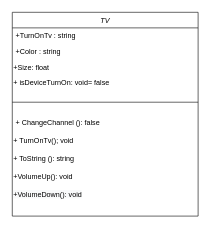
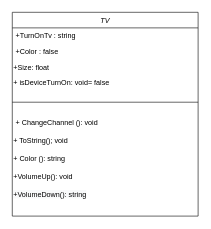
node "+Color : string": label "+Color : string" -> "+Color : false"
node "+ ChangeChannel (): false": label "+ ChangeChannel (): false" -> "+ ChangeChannel (): void"
node "+ TurnOnTv(); void": label "+ TurnOnTv(); void" -> "+ ToString(); void"
node "+ ToString (): string": label "+ ToString (): string" -> "+ Color (): string"
node "+VolumeDown(): void": label "+VolumeDown(): void" -> "+VolumeDown(): string"
